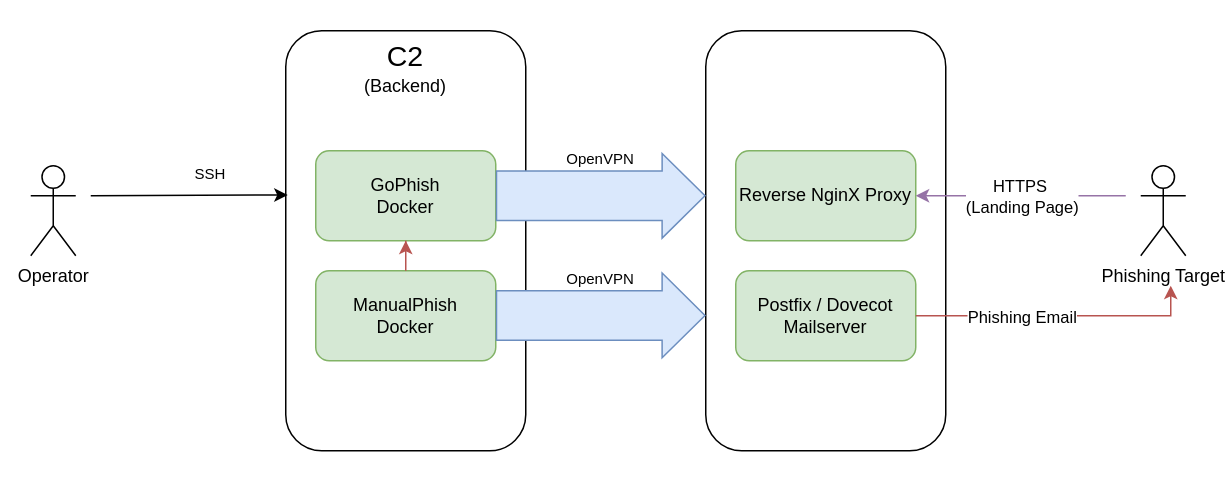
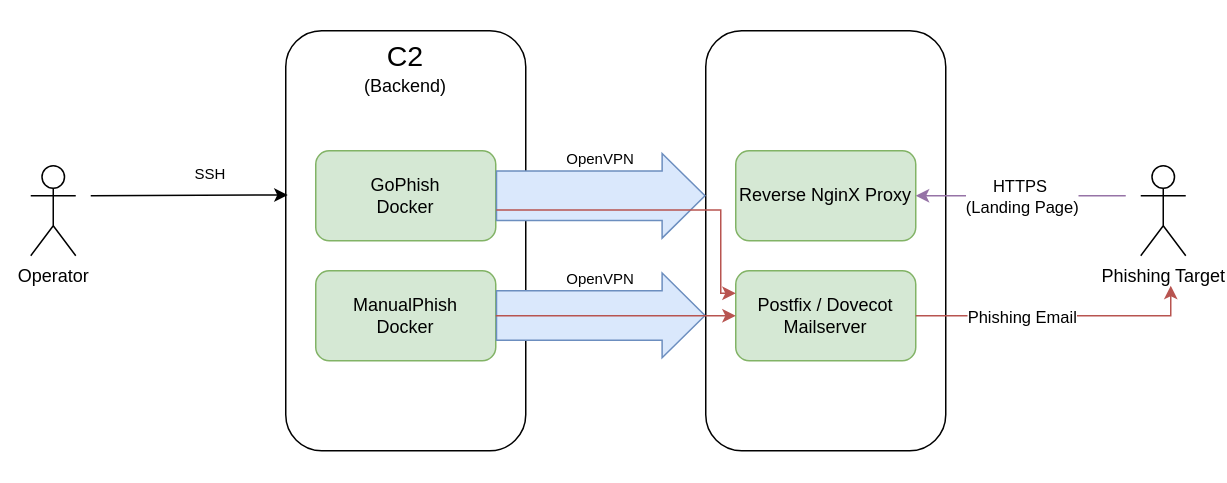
edge "GoPhish Docker" -> "Postfix / Dovecot Mailserver": added
edge "ManualPhish Docker" -> "GoPhish Docker": now "ManualPhish Docker" -> "Postfix / Dovecot Mailserver"
